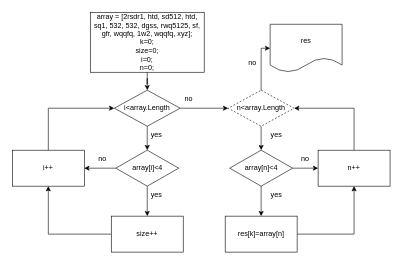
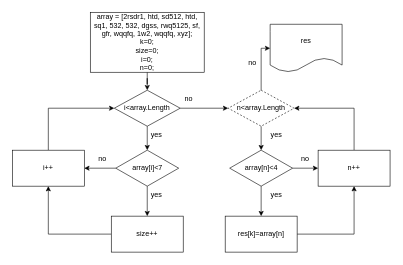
node "array[i]<4": label "array[i]<4" -> "array[i]<7"
